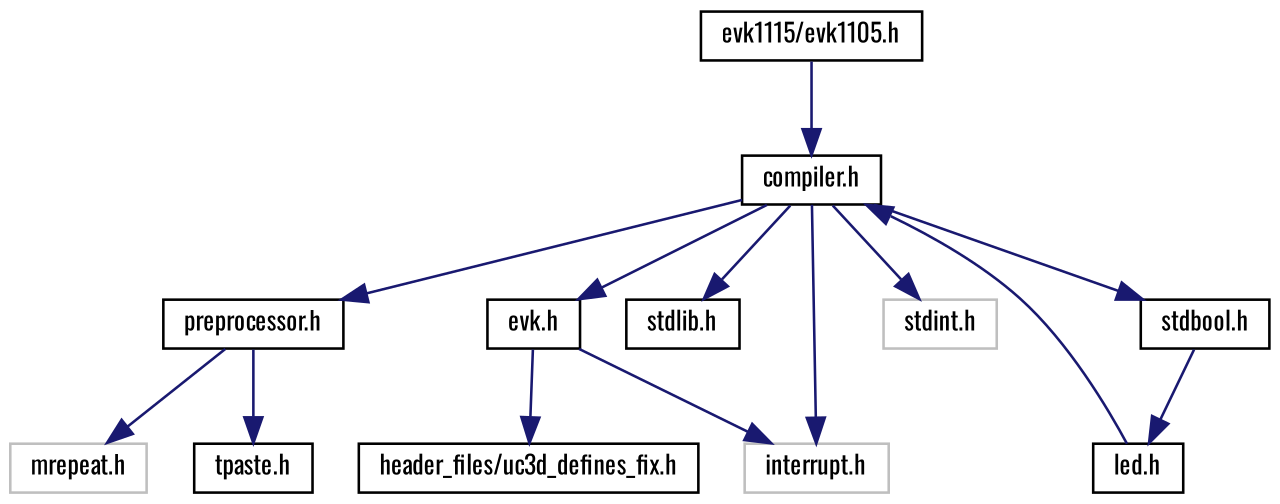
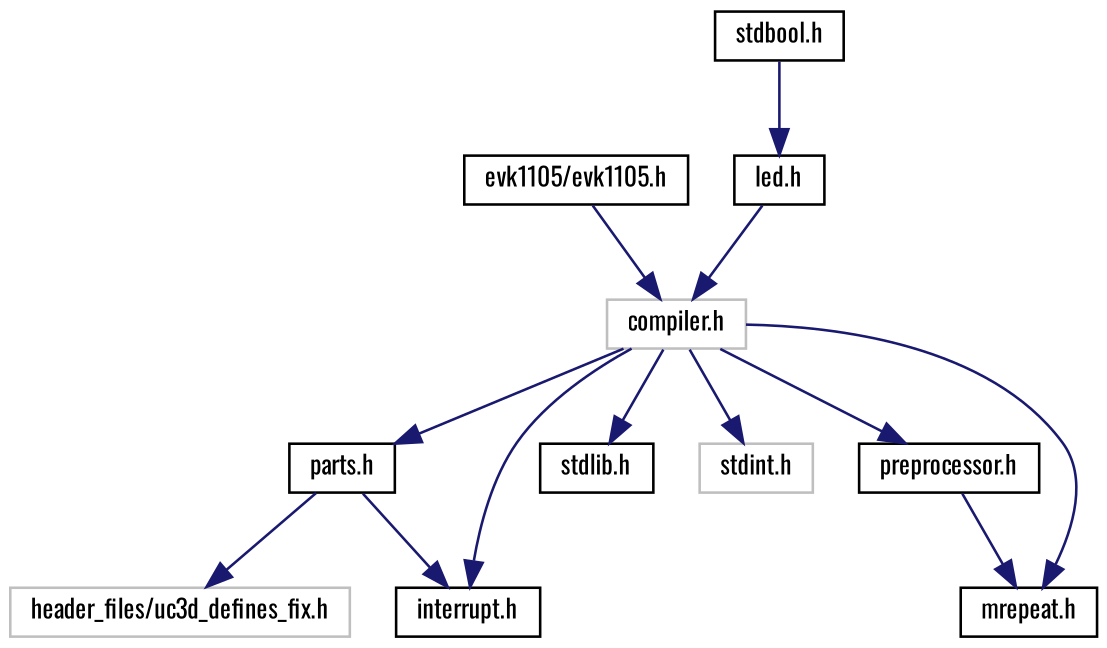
node "evk1115/evk1105.h": label "evk1115/evk1105.h" -> "evk1105/evk1105.h"
node "compiler.h": color black -> grey75
edge "compiler.h" -> "stdbool.h": now "compiler.h" -> "mrepeat.h"
node "evk.h": label "evk.h" -> "parts.h"
node "mrepeat.h": color grey75 -> black
node "tpaste.h": removed
node "header_files/uc3d_defines_fix.h": color black -> grey75
node "interrupt.h": color grey75 -> black
